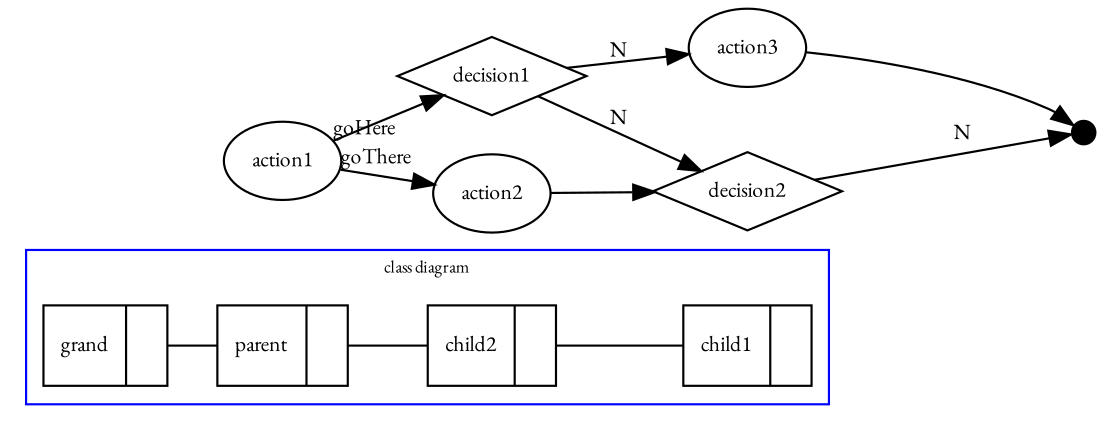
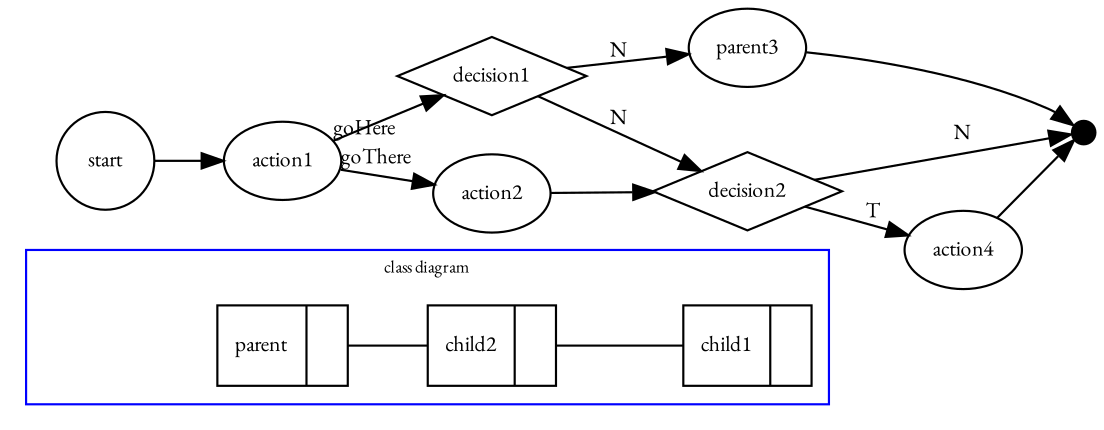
node "action3": label "action3" -> "parent3"
node "start": added
node "action4": added
node "grand": removed
